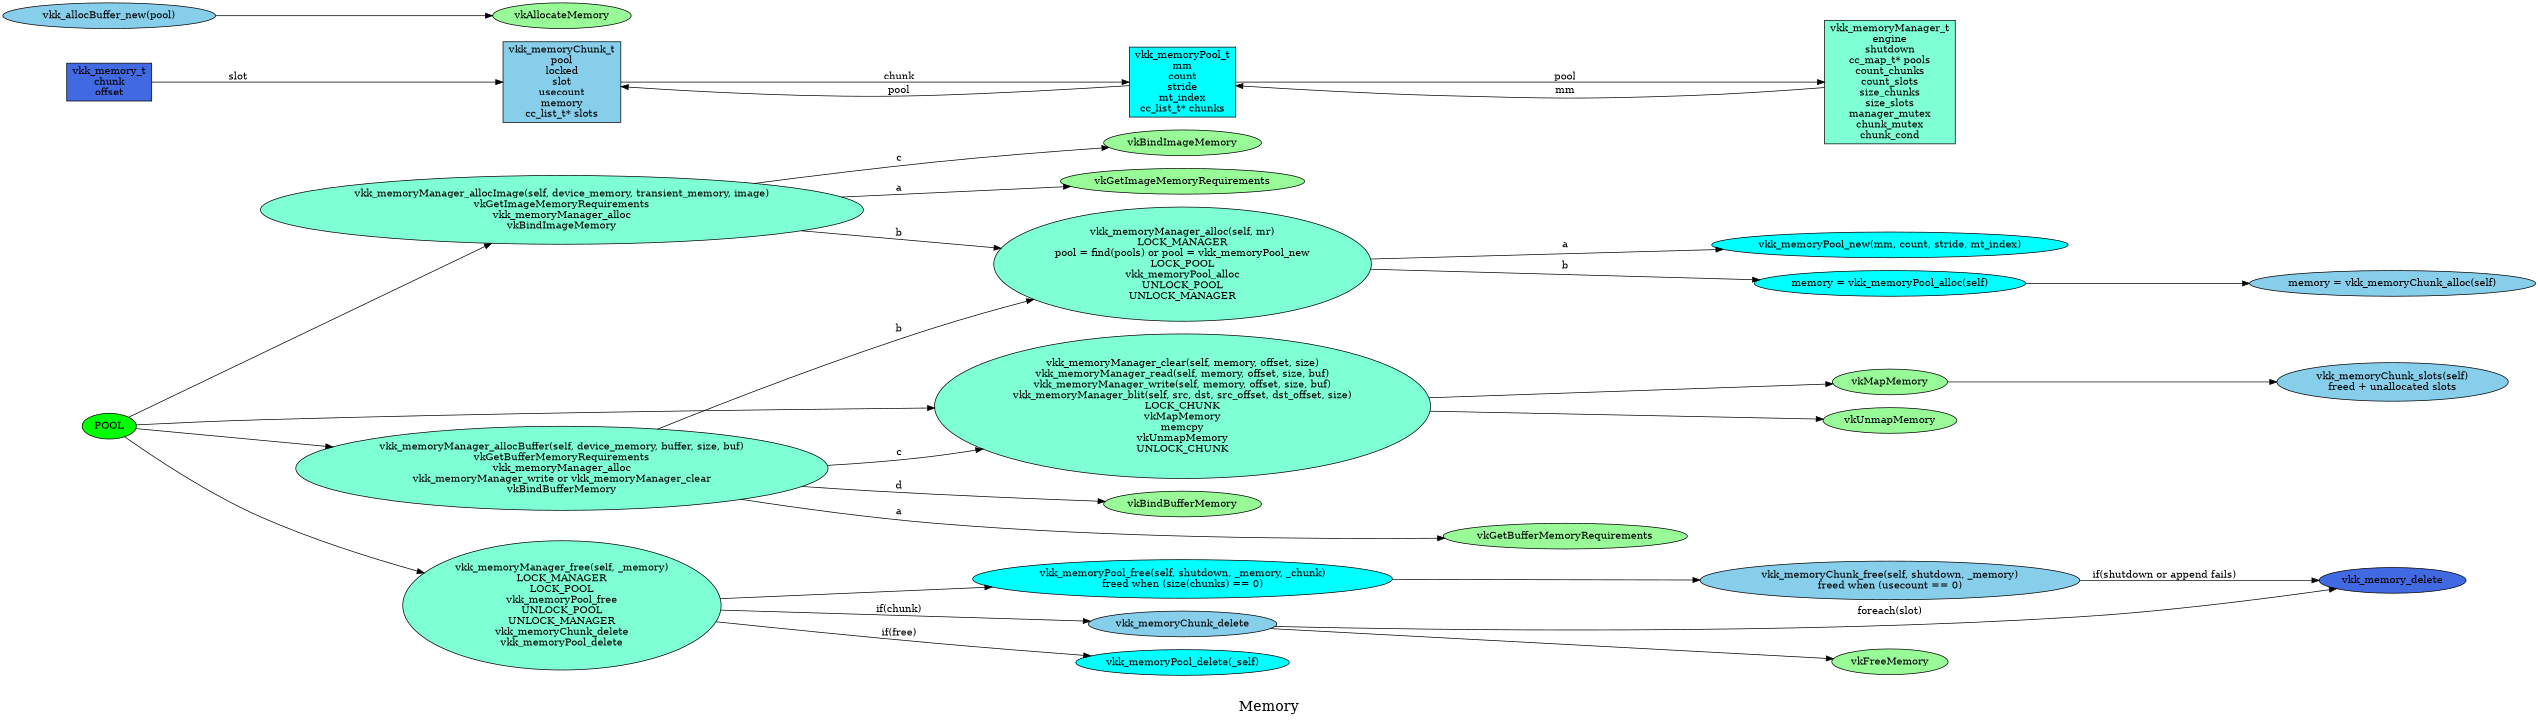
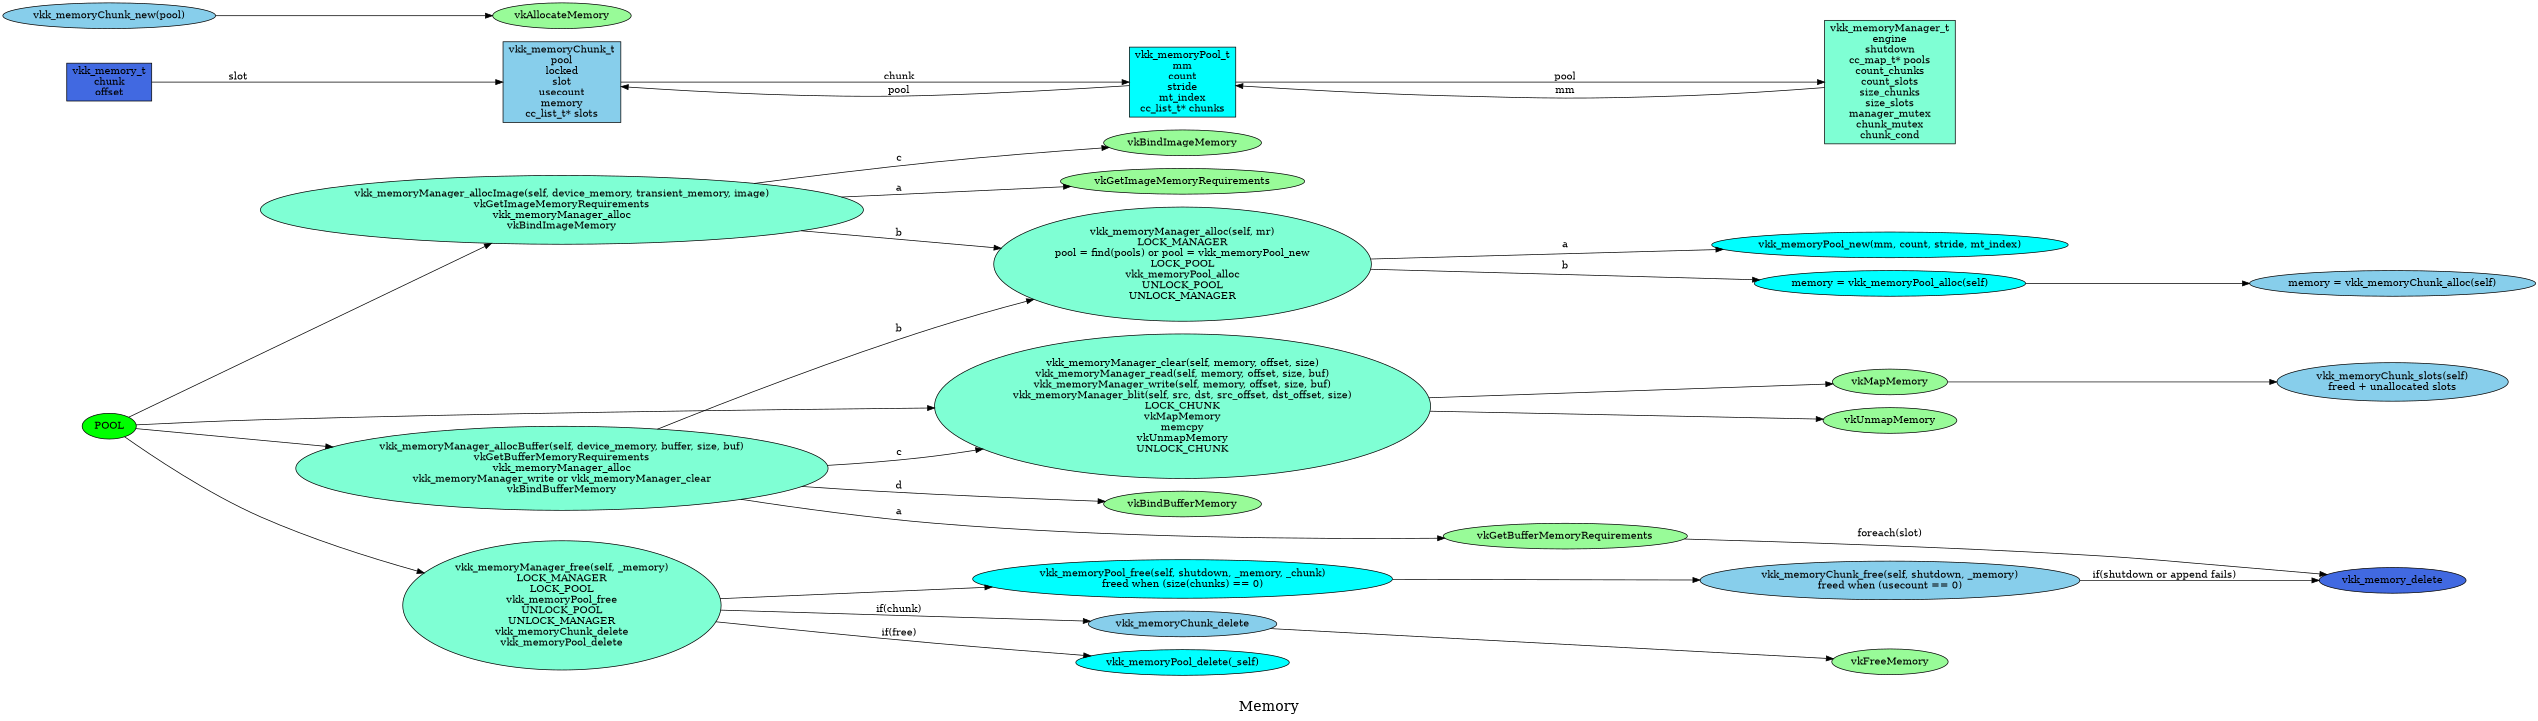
node "vkk_allocBuffer_new(pool)": label "vkk_allocBuffer_new(pool)" -> "vkk_memoryChunk_new(pool)"
edge "vkk_memoryChunk_delete" -> "vkk_memory_delete": now "vkGetBufferMemoryRequirements" -> "vkk_memory_delete"
